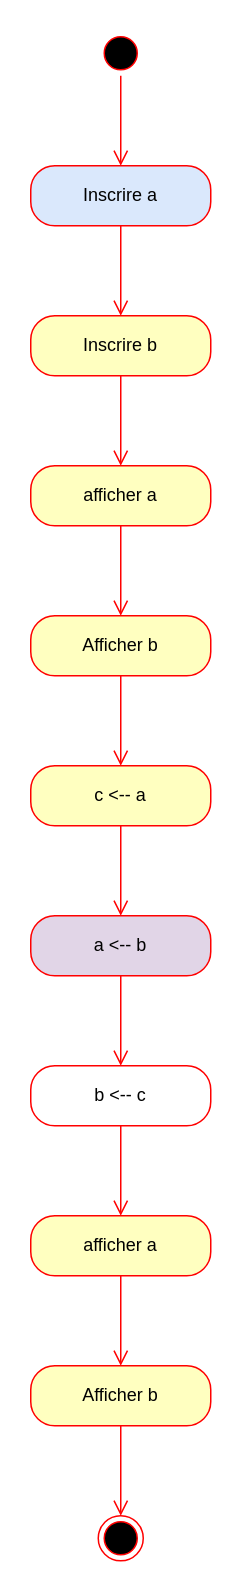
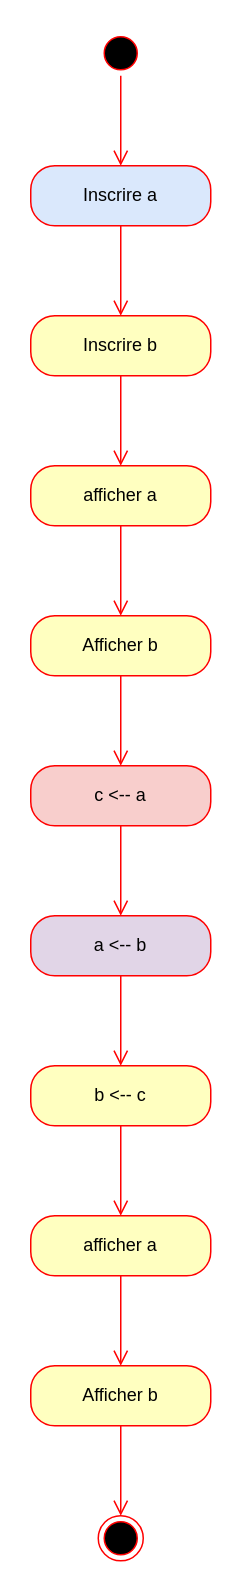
node "c <-- a": fillcolor #ffffc0 -> #f8cecc
node "b <-- c": fillcolor #ffffff -> #ffffc0
